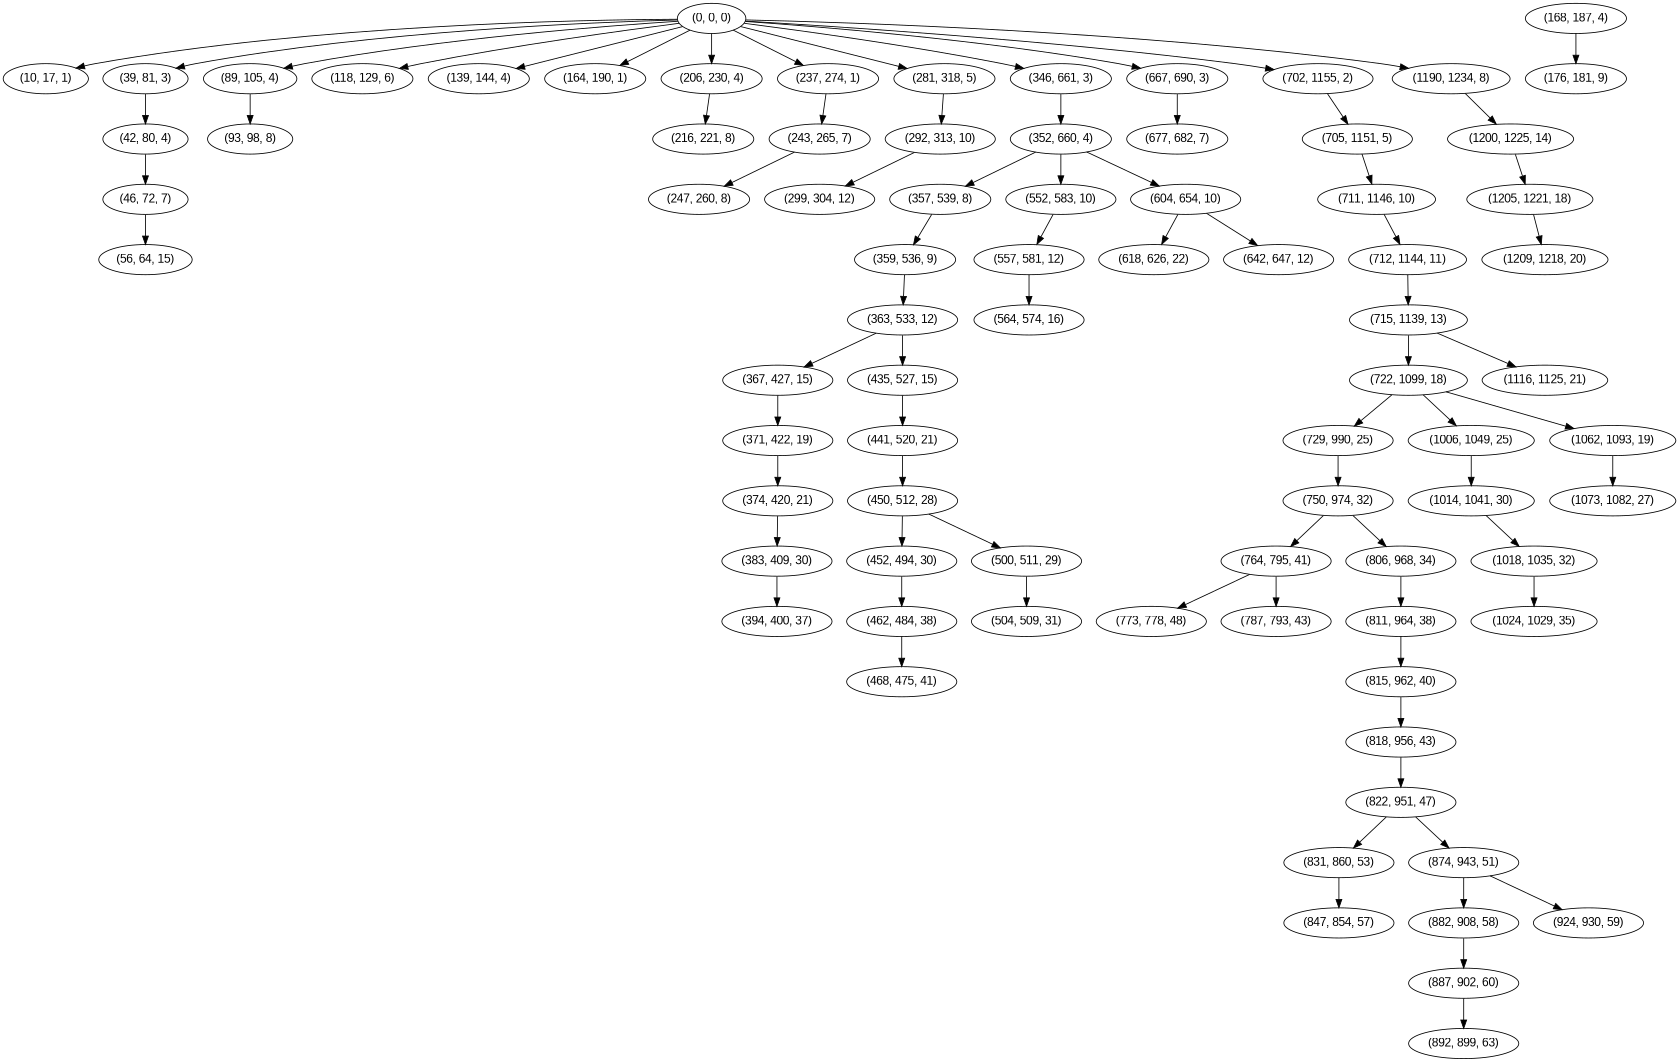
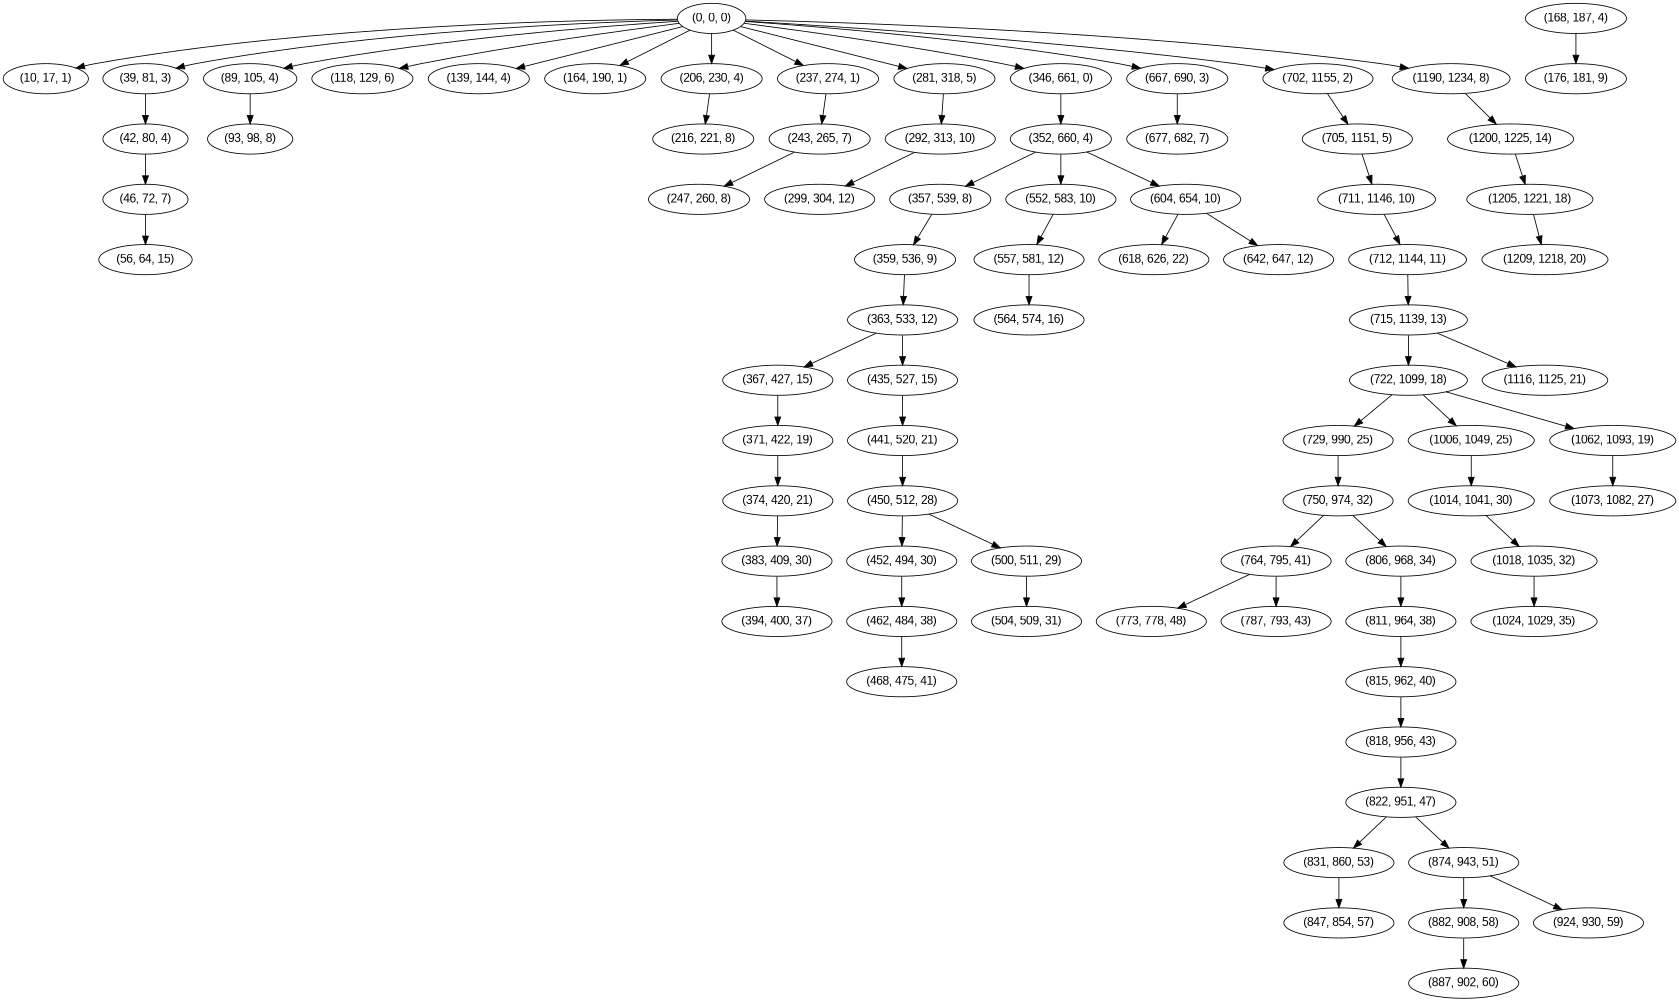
node "(346, 661, 3)": label "(346, 661, 3)" -> "(346, 661, 0)"
node "(892, 899, 63)": removed
